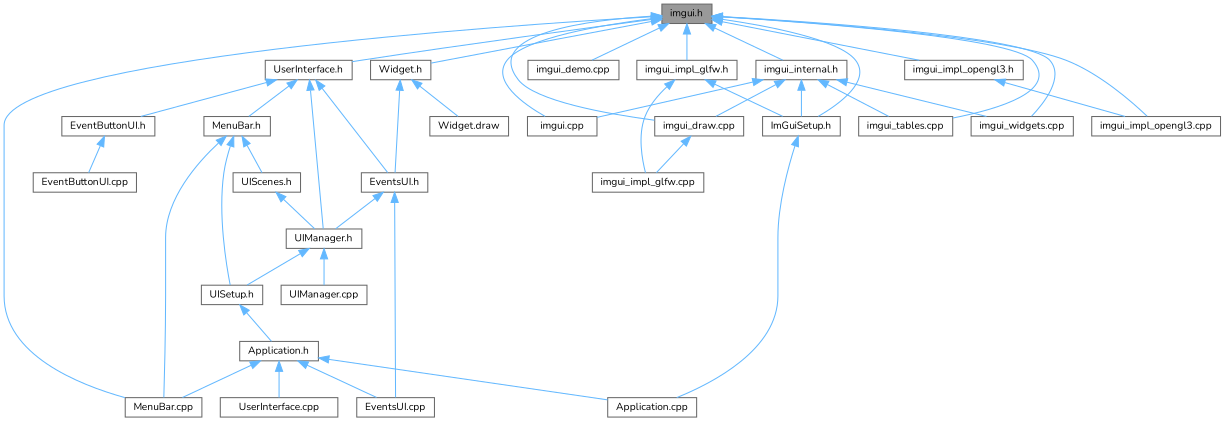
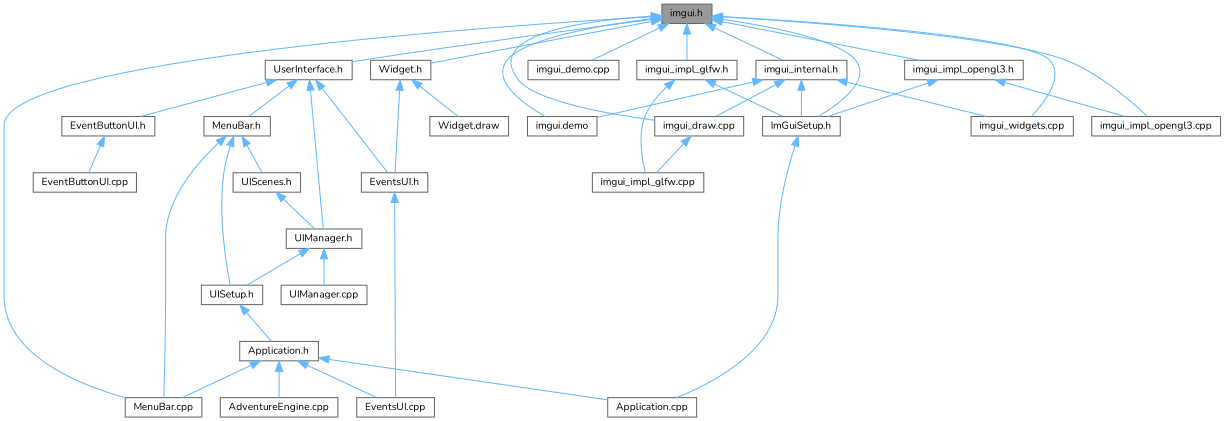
edge "ImGuiSetup.h" -> "imgui_impl_opengl3.h": added
node "imgui.cpp": label "imgui.cpp" -> "imgui.demo"
node "imgui_tables.cpp": removed
edge "UIManager.h" -> "EventsUI.h": removed
node "UserInterface.cpp": label "UserInterface.cpp" -> "AdventureEngine.cpp"
